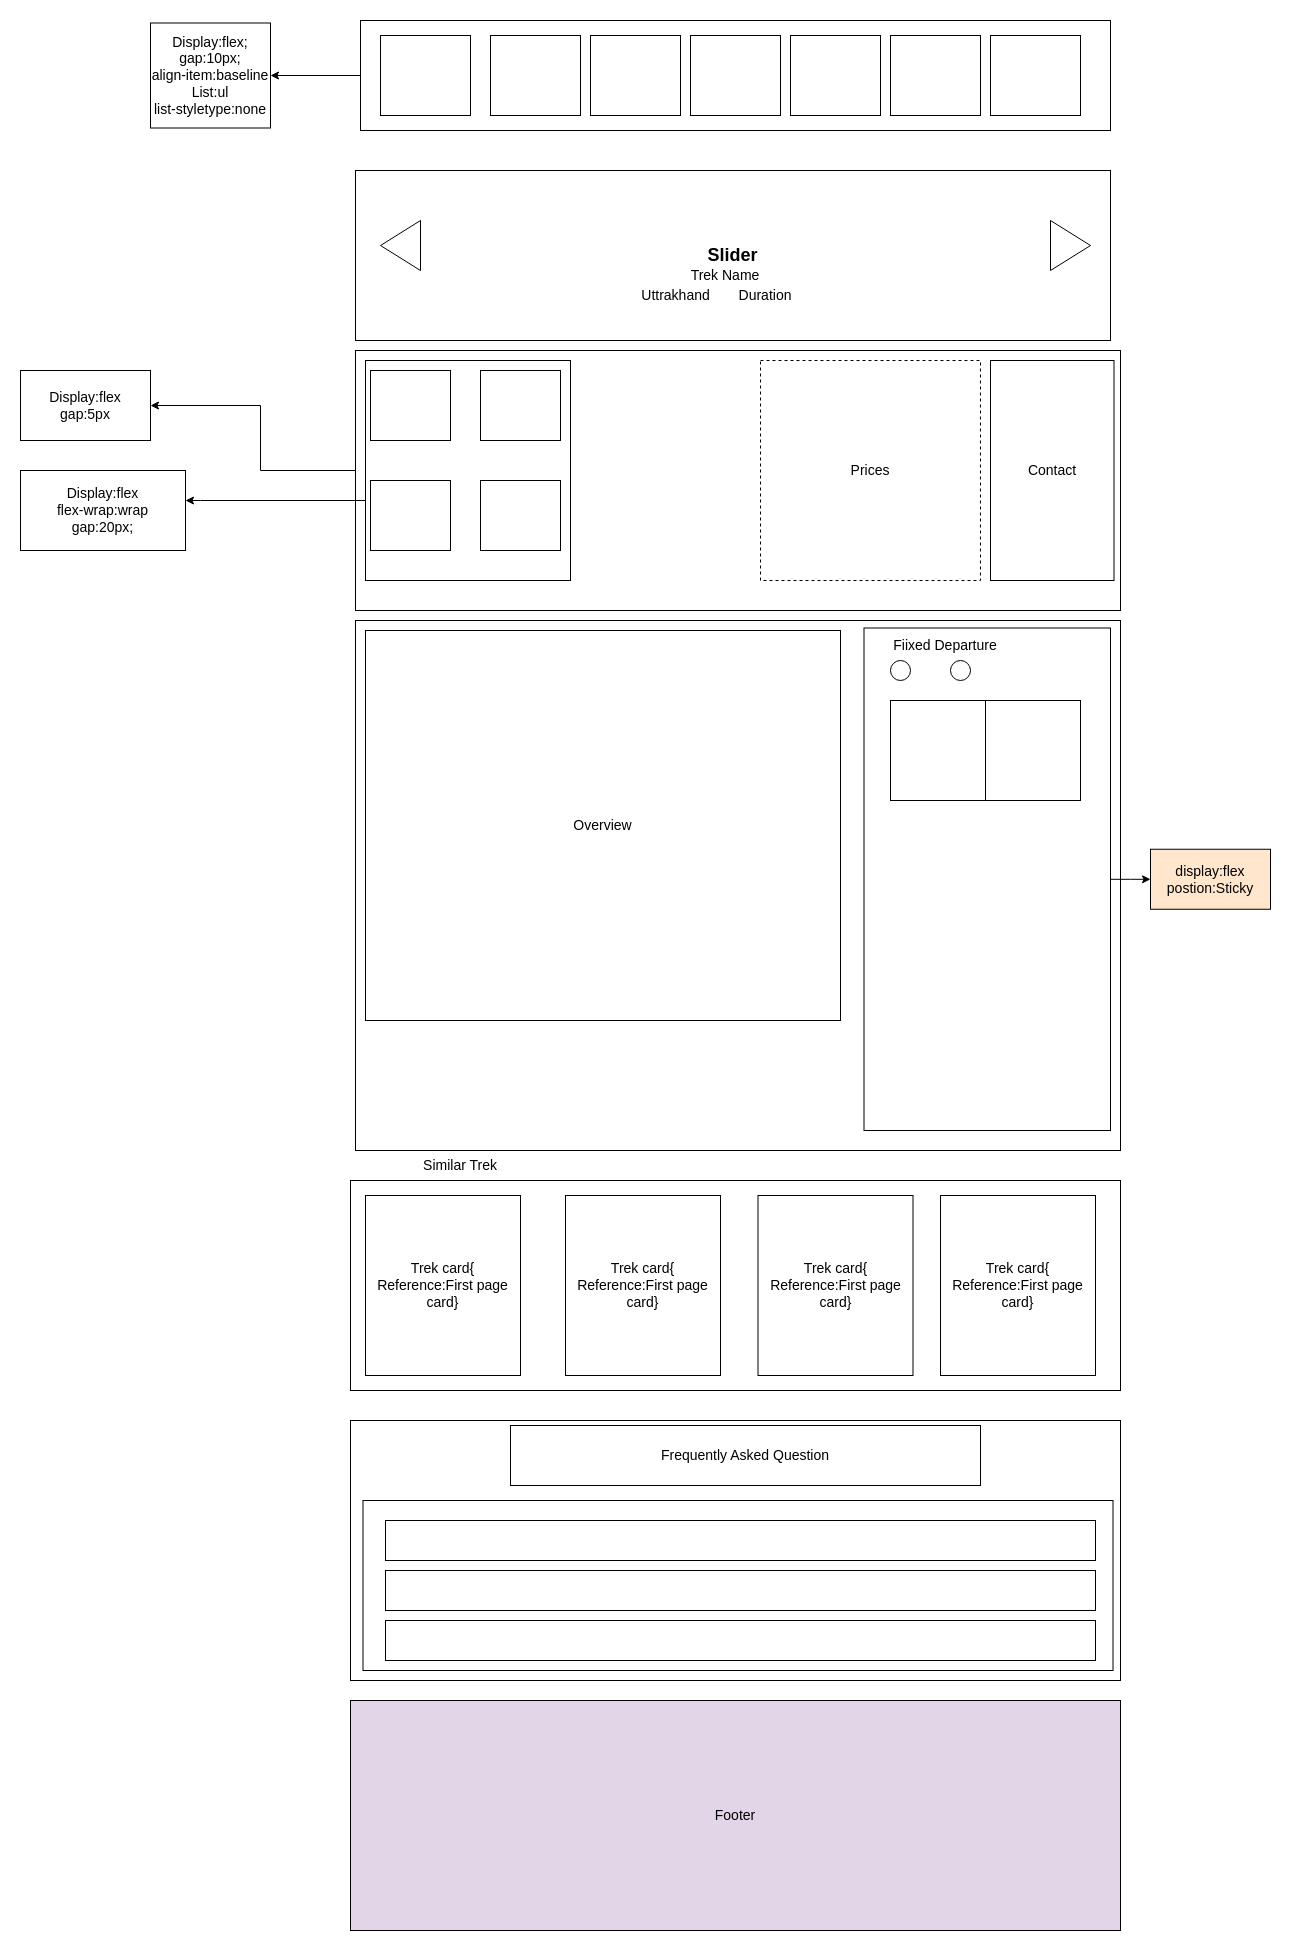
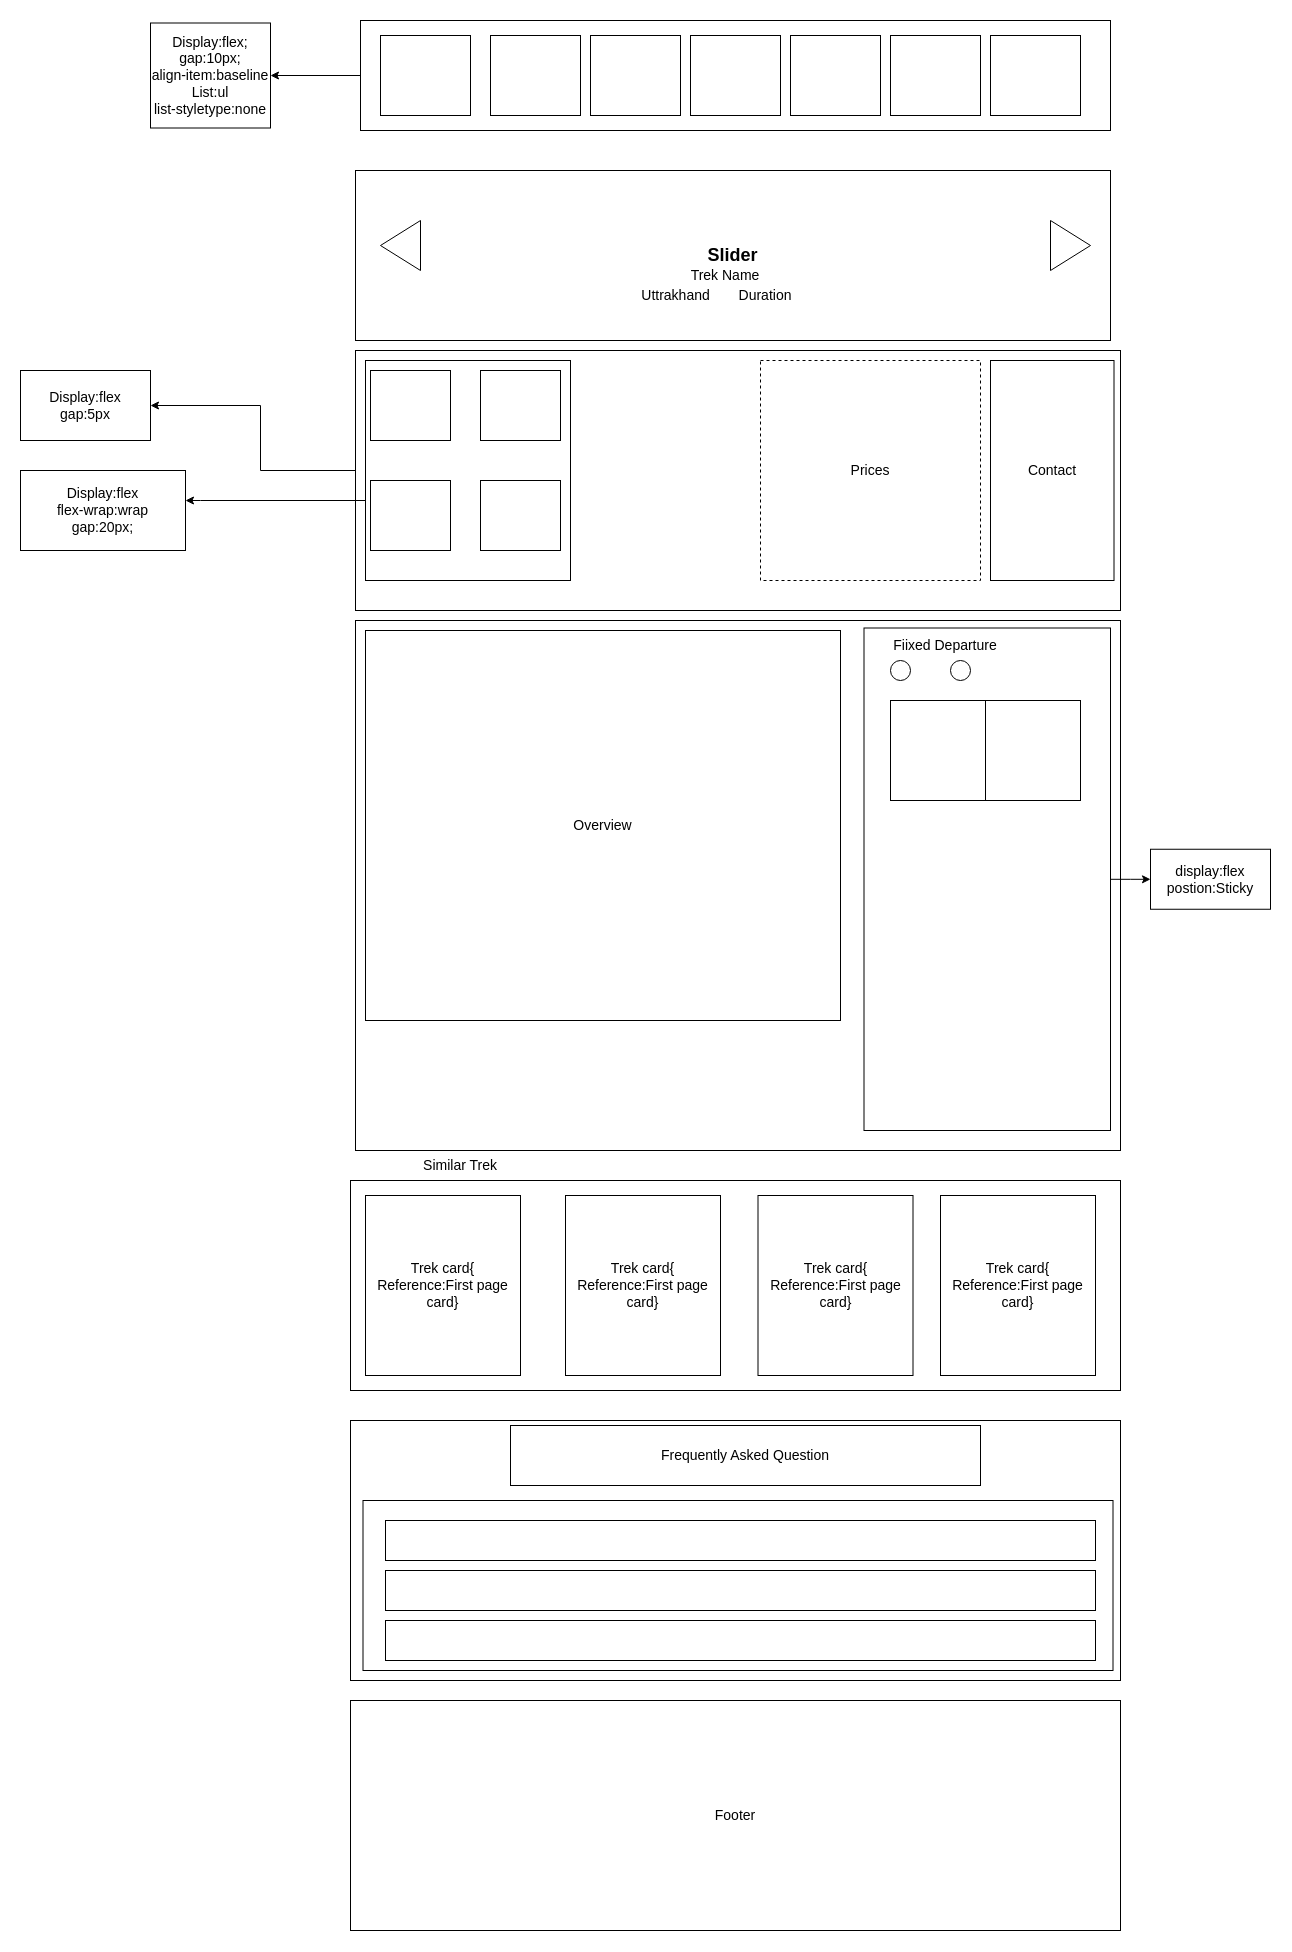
node "display:flex postion:Sticky": fillcolor #ffe6cc -> #ffffff
node "Footer": fillcolor #e1d5e7 -> #ffffff
